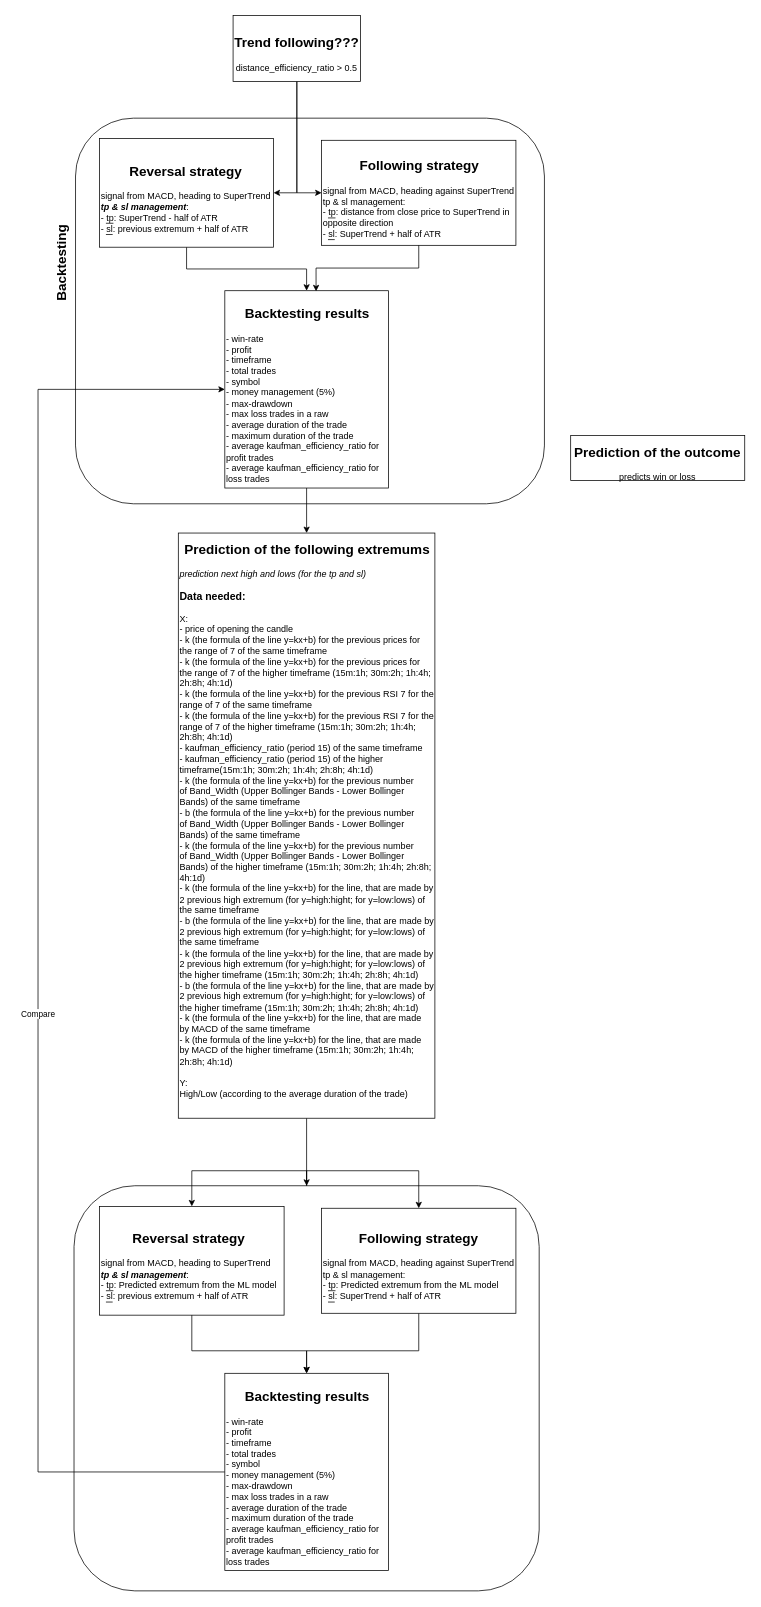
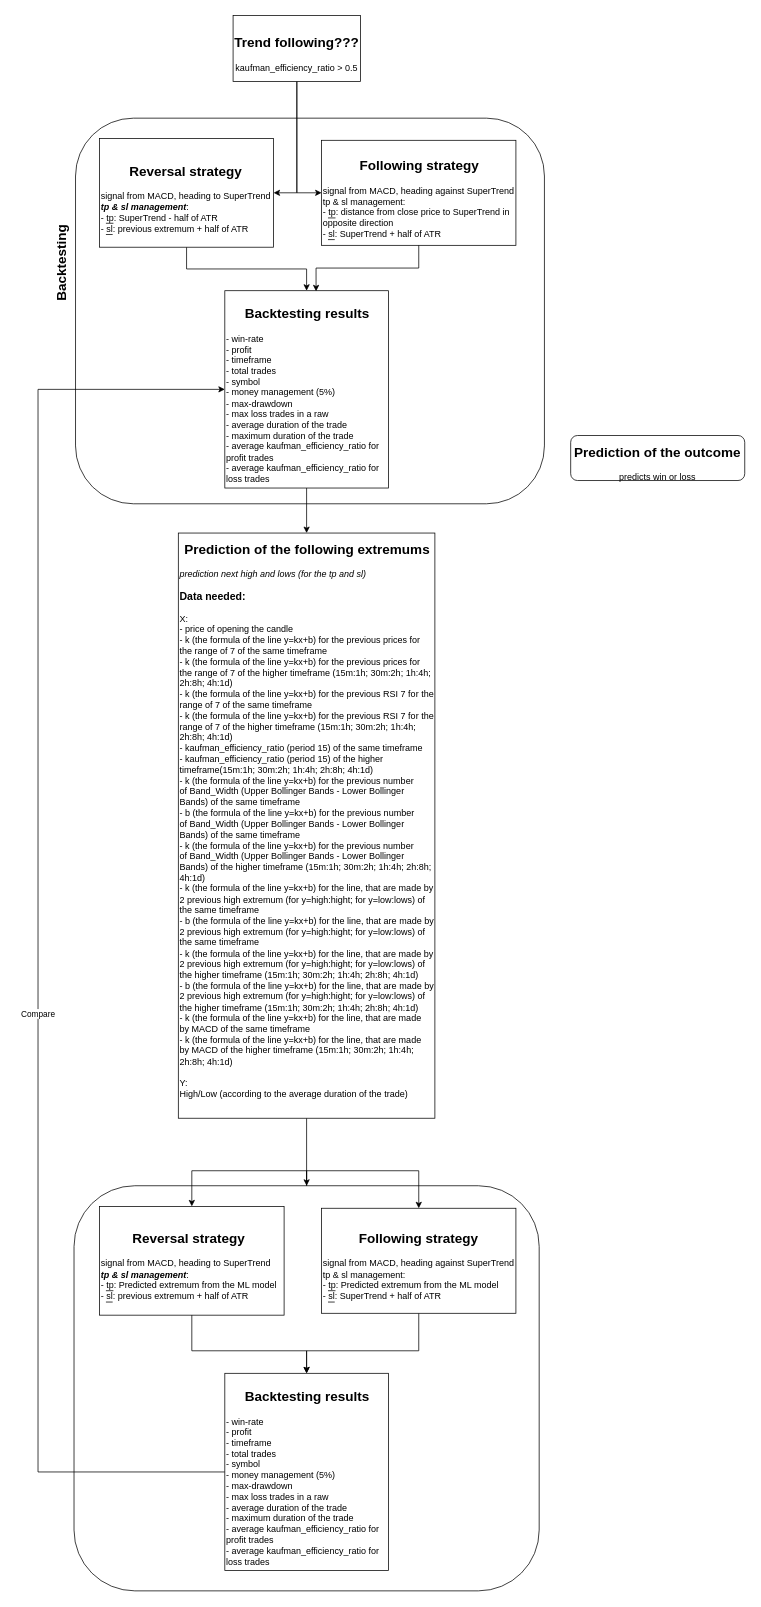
node "Trend following??? distance_efficiency_ratio > 0.5": label "Trend following??? distance_efficiency_ratio > 0.5" -> "Trend following??? kaufman_efficiency_ratio > 0.5"
node "Prediction of the outcome predicts win or loss": shape rectangle -> rounded rectangle
